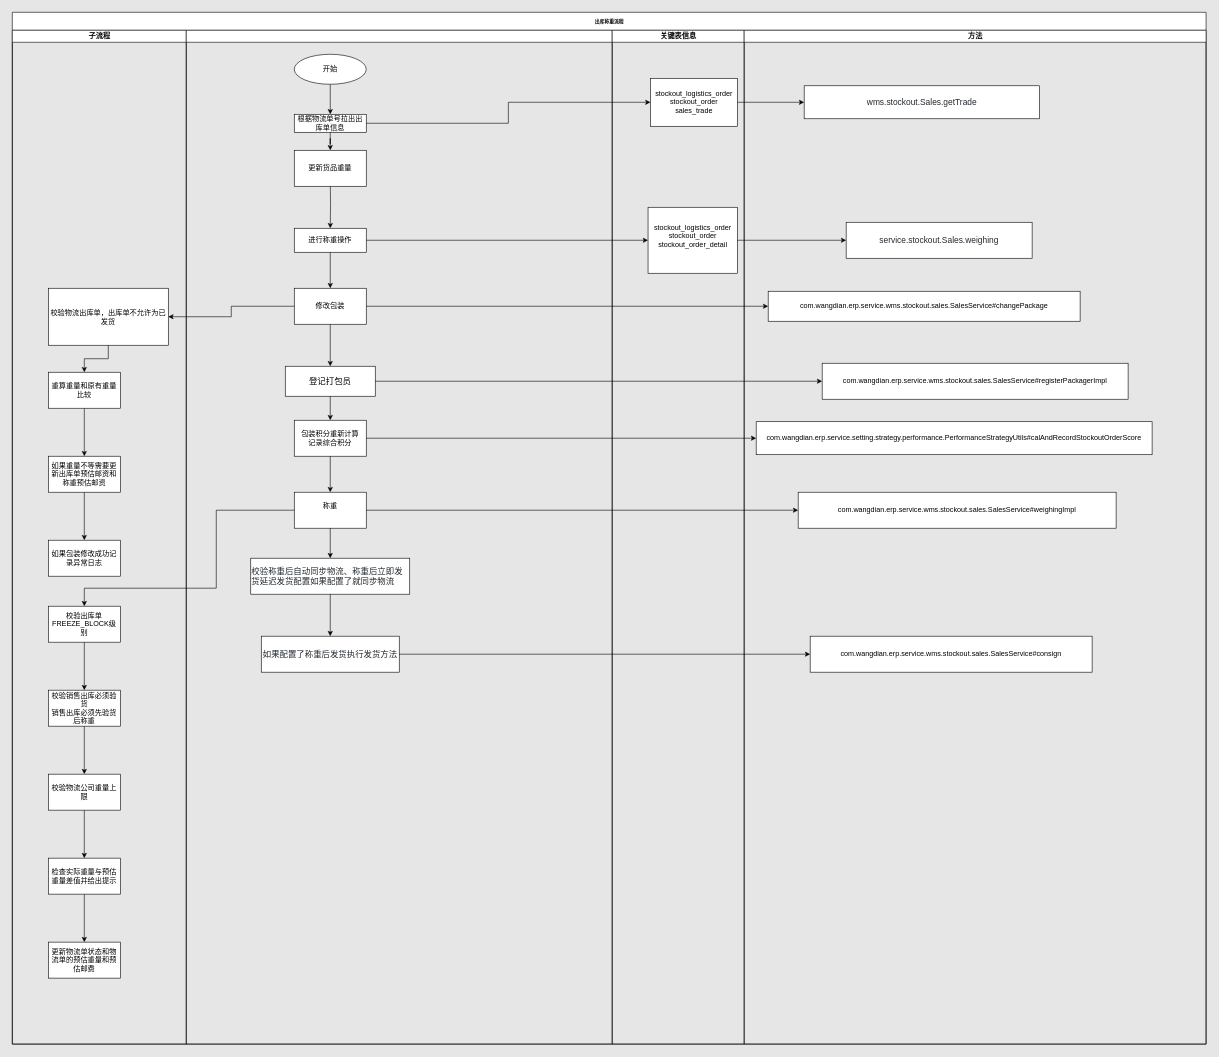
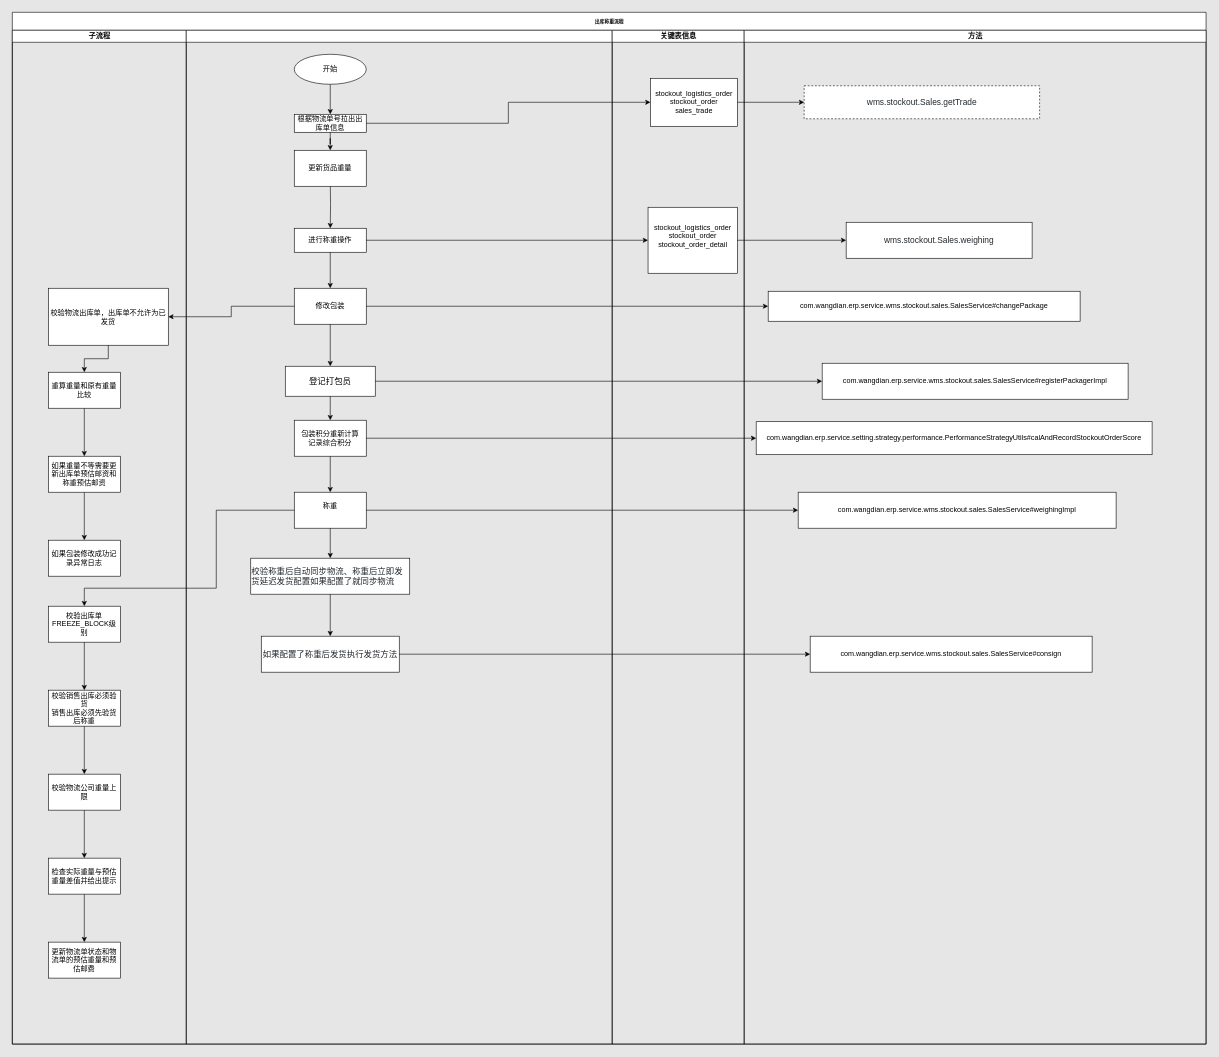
node "wms.stockout.Sales.getTrade": style solid -> dashed
node "service.stockout.Sales.weighing": label "service.stockout.Sales.weighing" -> "wms.stockout.Sales.weighing"
